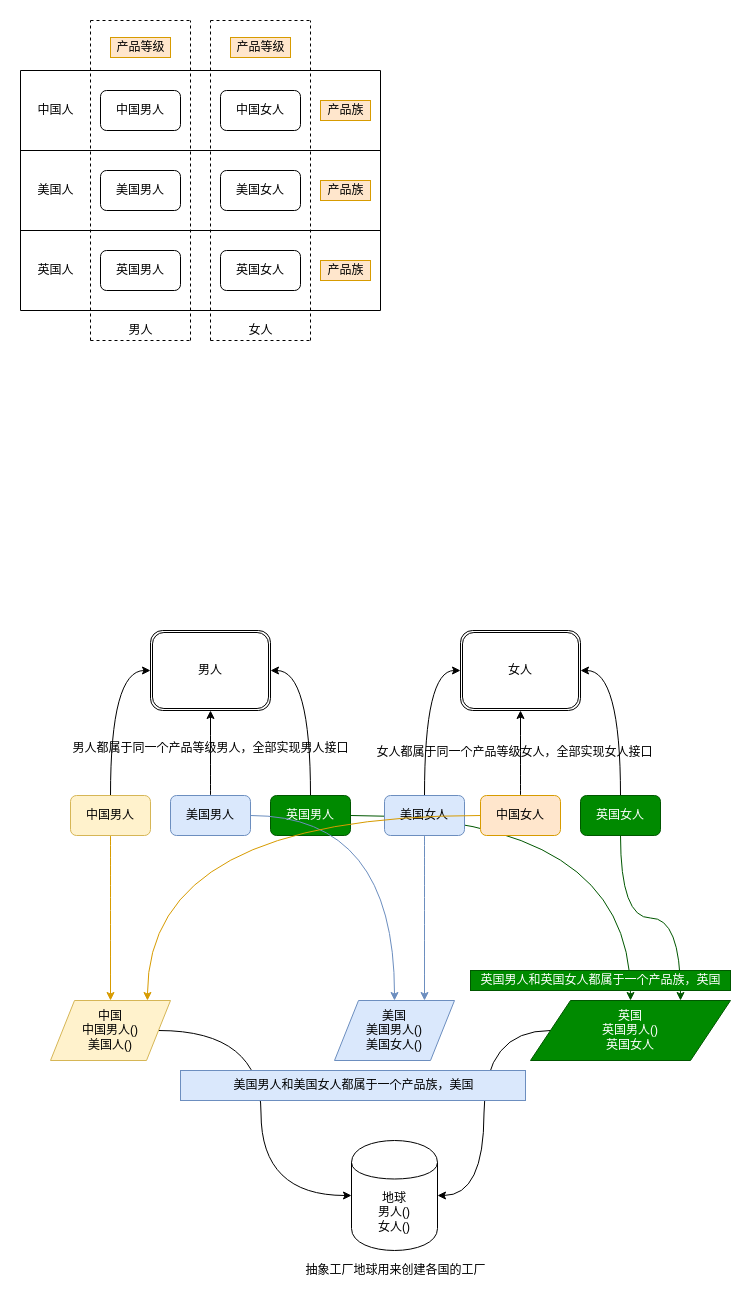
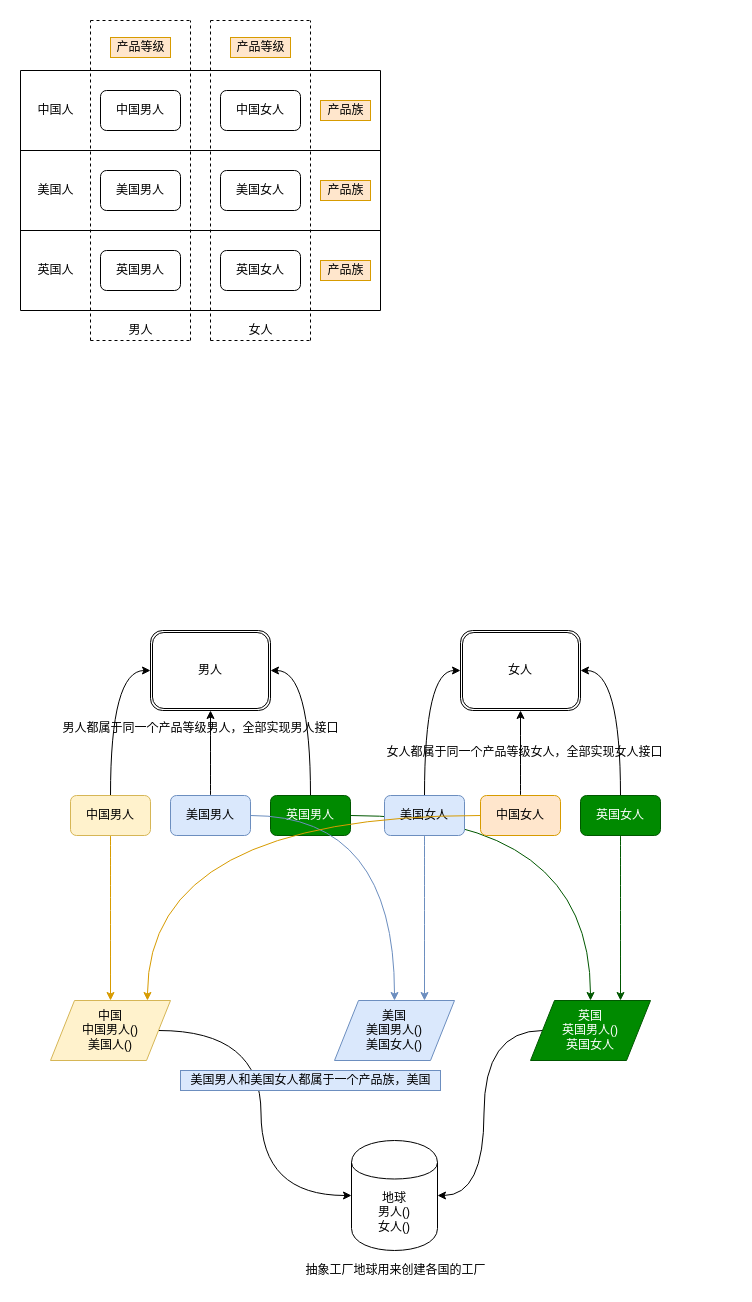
node "男人都属于同一个产品等级男人，全部实现男人接口": moved (211, 749) -> (201, 729)
node "女人都属于同一个产品等级女人，全部实现女人接口": moved (515, 753) -> (525, 753)
node "英国男人和英国女人都属于一个产品族，英国": removed
node "英国 英国男人() 英国女人": size 200x60 -> 120x60
node "美国男人和美国女人都属于一个产品族，美国": size 345x30 -> 260x20
